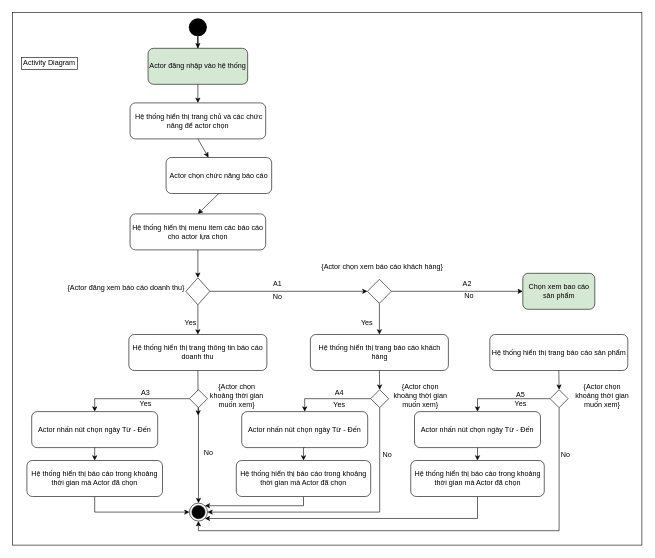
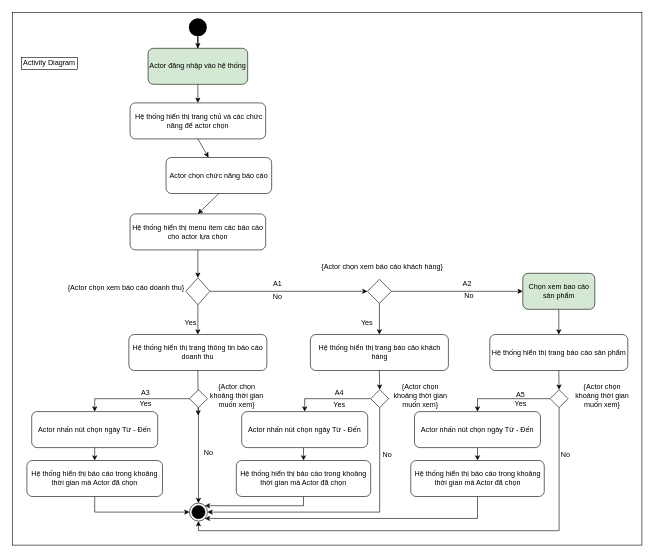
node "{Actor đăng xem báo cáo doanh thu}": label "{Actor đăng xem báo cáo doanh thu}" -> "{Actor chọn xem báo cáo doanh thu}"
edge "Chọn xem bao cáo sản phẩm" -> "Hệ thống hiển thị trang báo cáo sản phẩm": added
